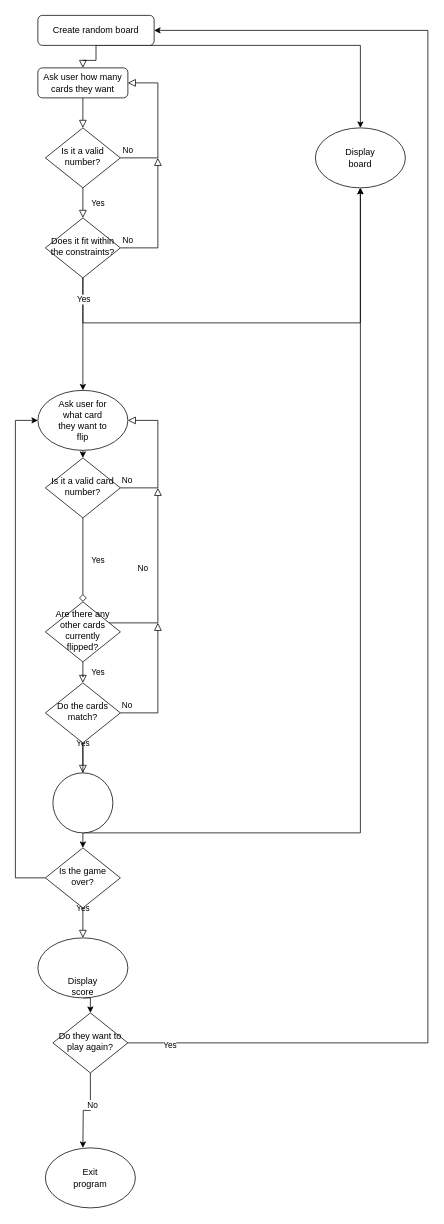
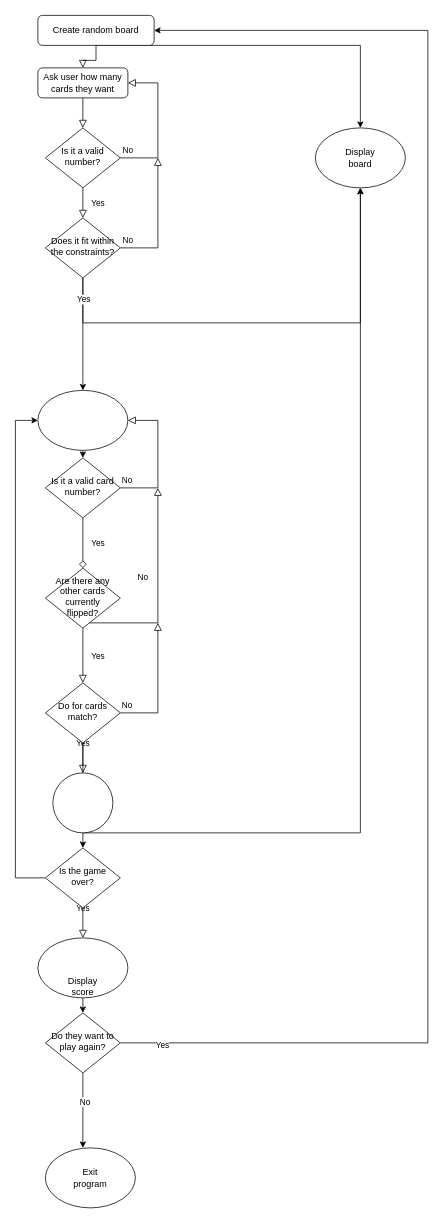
node "Ask user for what card they want to flip": removed
node "Are there any other cards currently flipped?": moved (83, 632) -> (83, 598)
node "Do the cards match?": label "Do the cards match?" -> "Do for cards match?"
node "Do they want to play again?": moved (90, 1043) -> (83, 1043)
